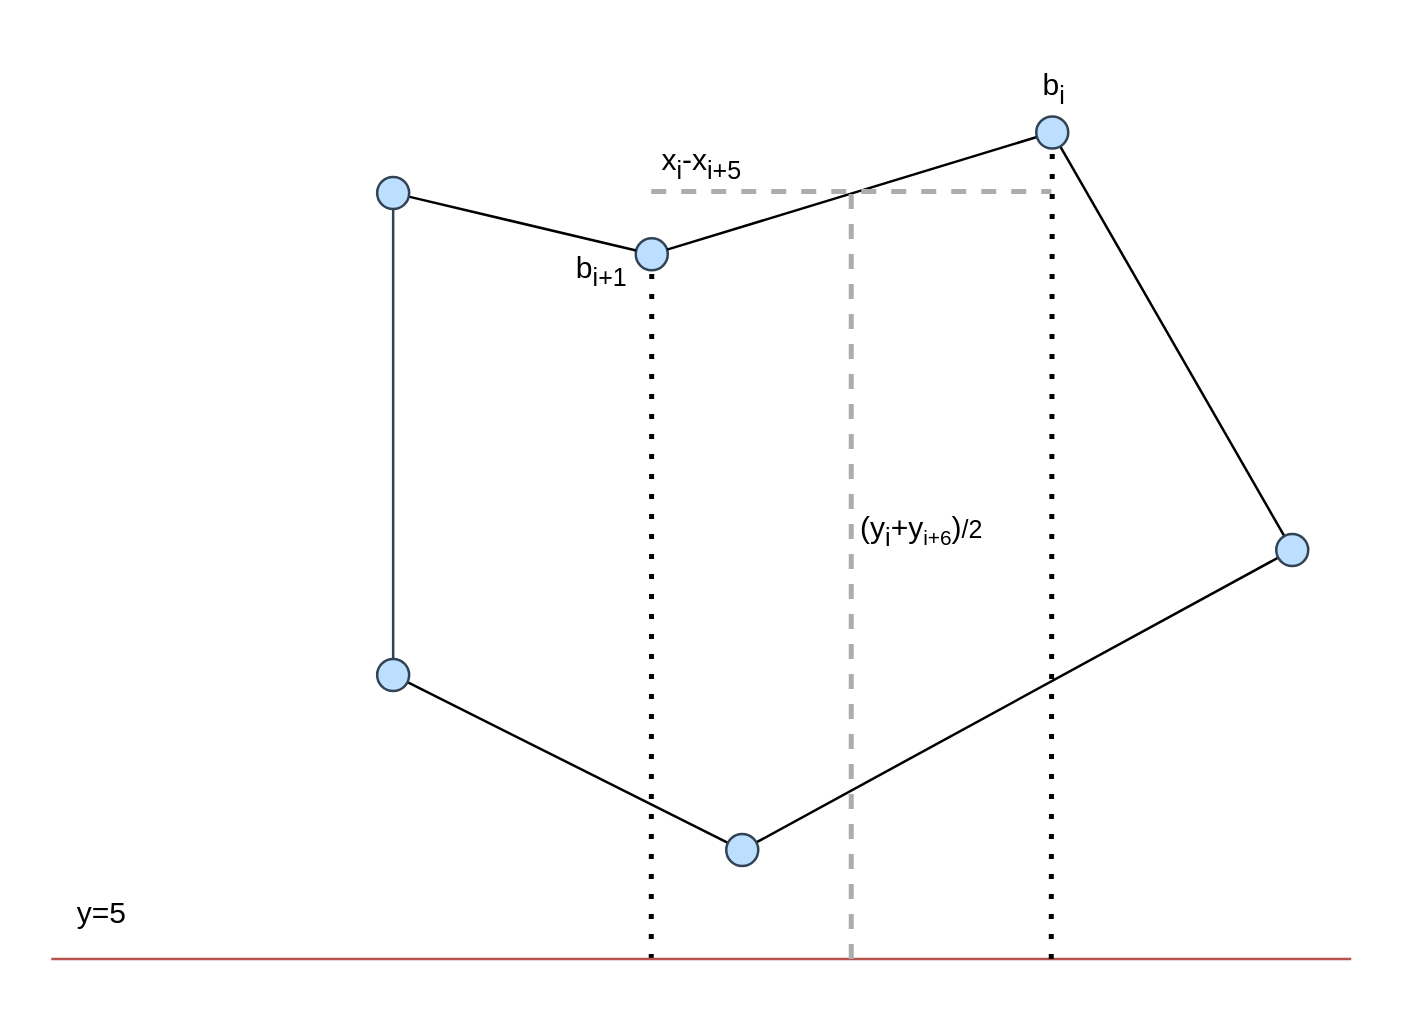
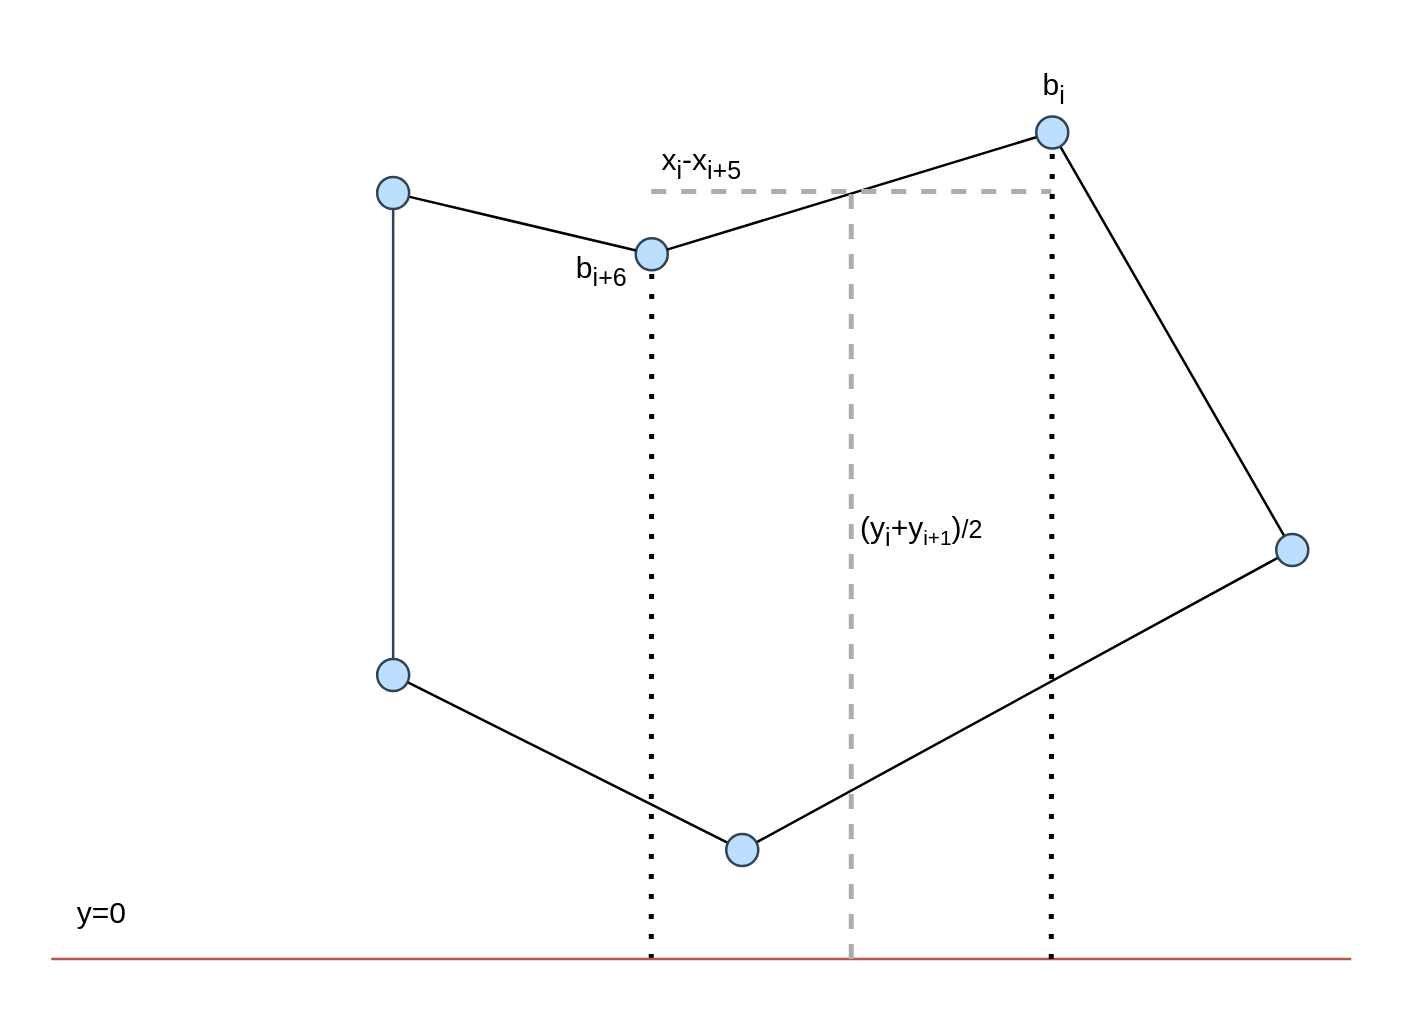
node "bi+1": label "bi+1" -> "bi+6"
node "(yi+yi+6)/2": label "(yi+yi+6)/2" -> "(yi+yi+1)/2"
node "y=5": label "y=5" -> "y=0"
